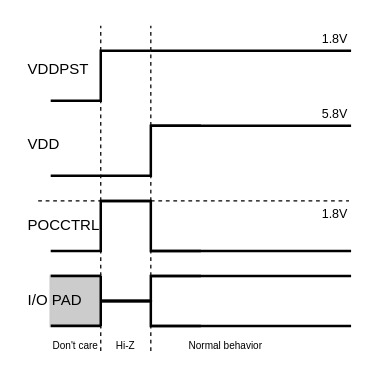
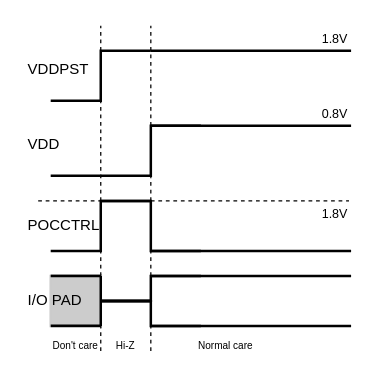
node "5.8V": label "5.8V" -> "0.8V"
node "Normal behavior": label "Normal behavior" -> "Normal care"
